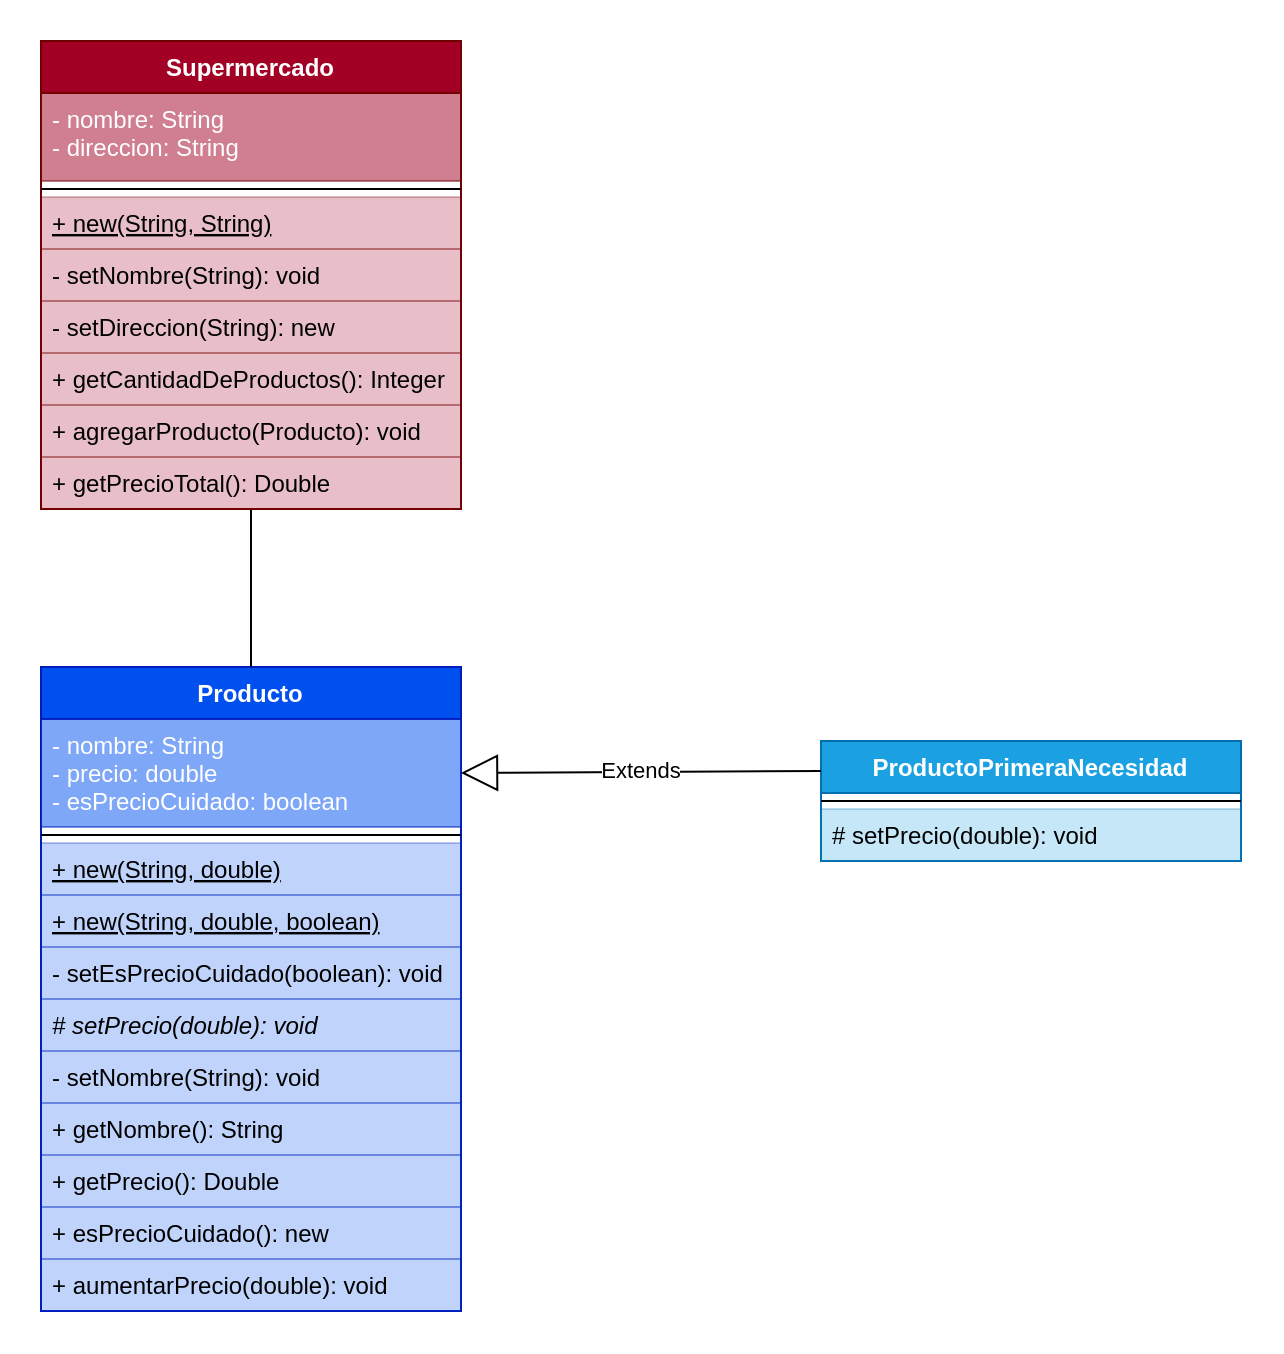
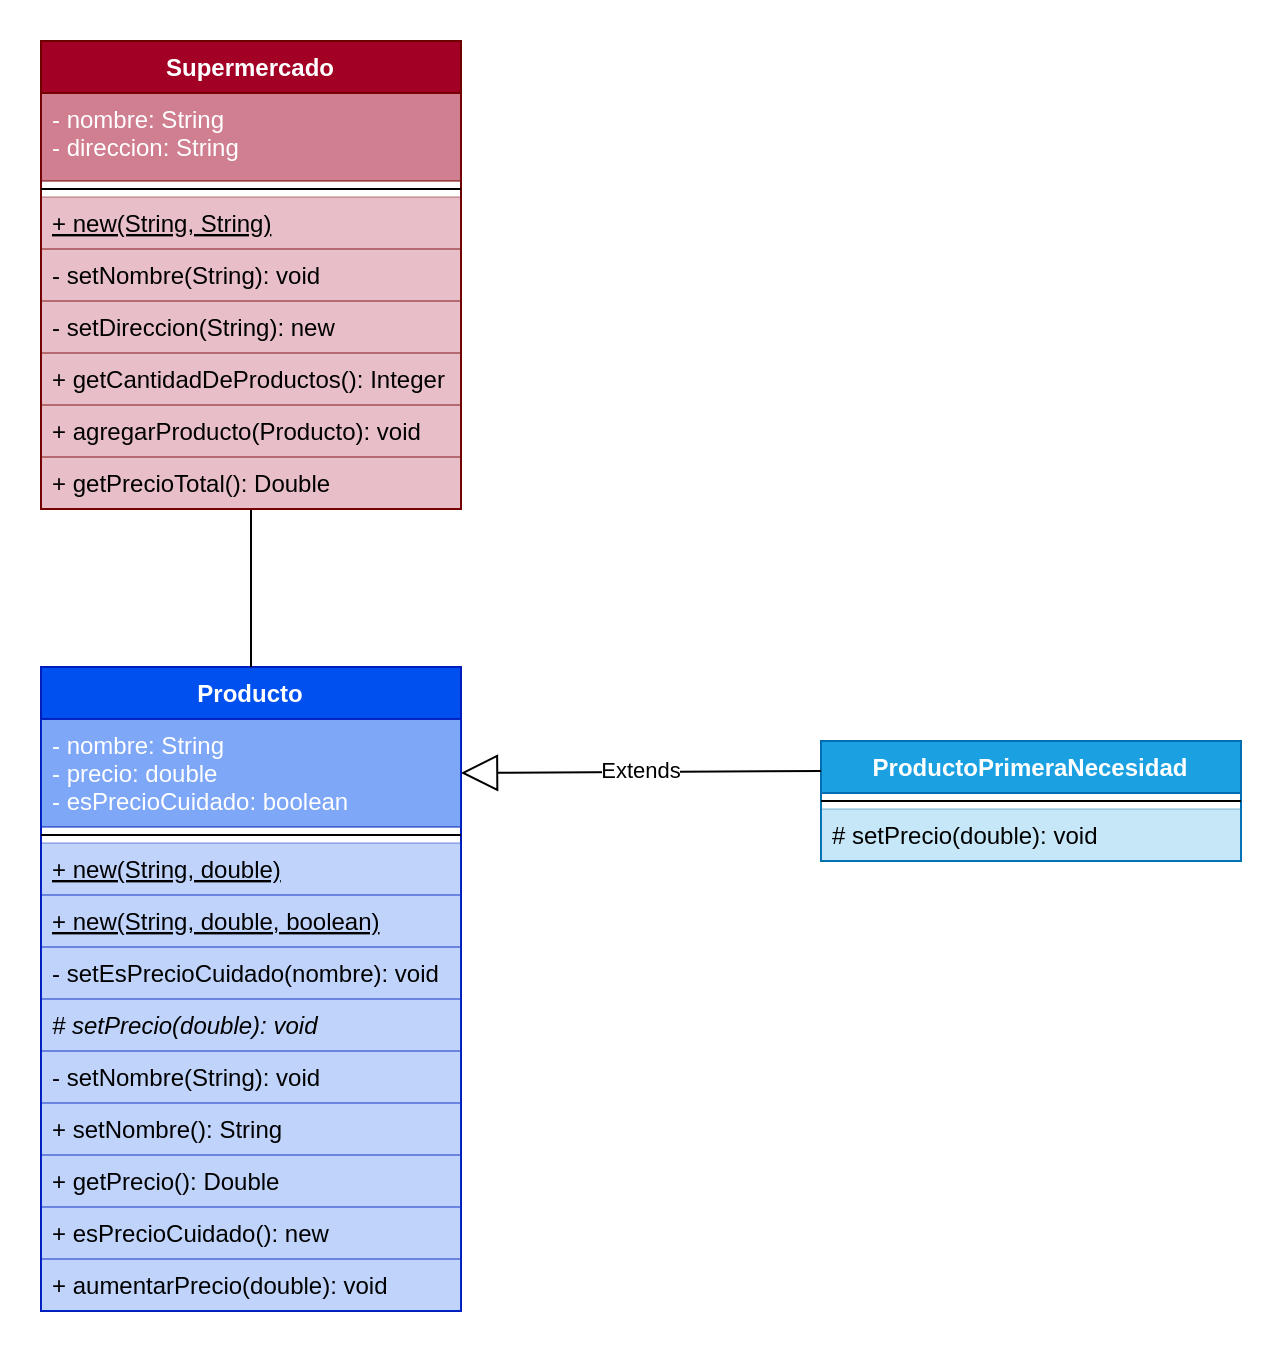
node "- setEsPrecioCuidado(boolean): void": label "- setEsPrecioCuidado(boolean): void" -> "- setEsPrecioCuidado(nombre): void"
node "+ getNombre(): String": label "+ getNombre(): String" -> "+ setNombre(): String"
